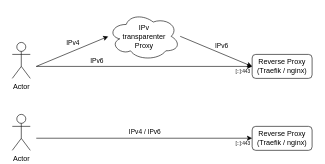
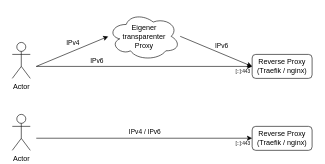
node "IPv transparenter Proxy": label "IPv transparenter Proxy" -> "Eigener transparenter Proxy"
